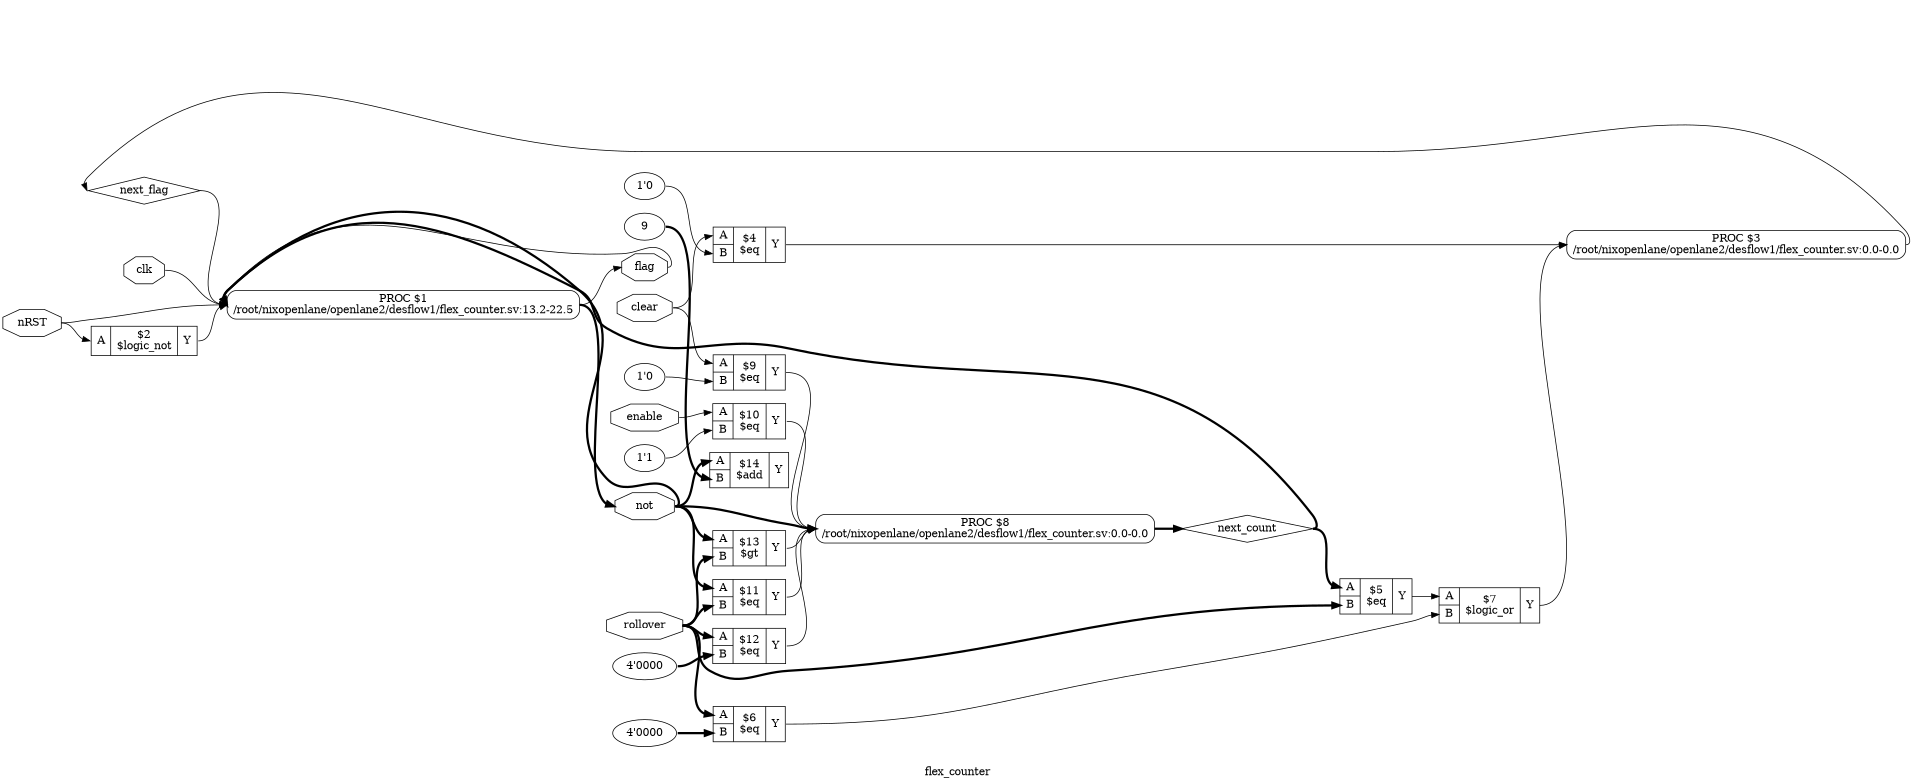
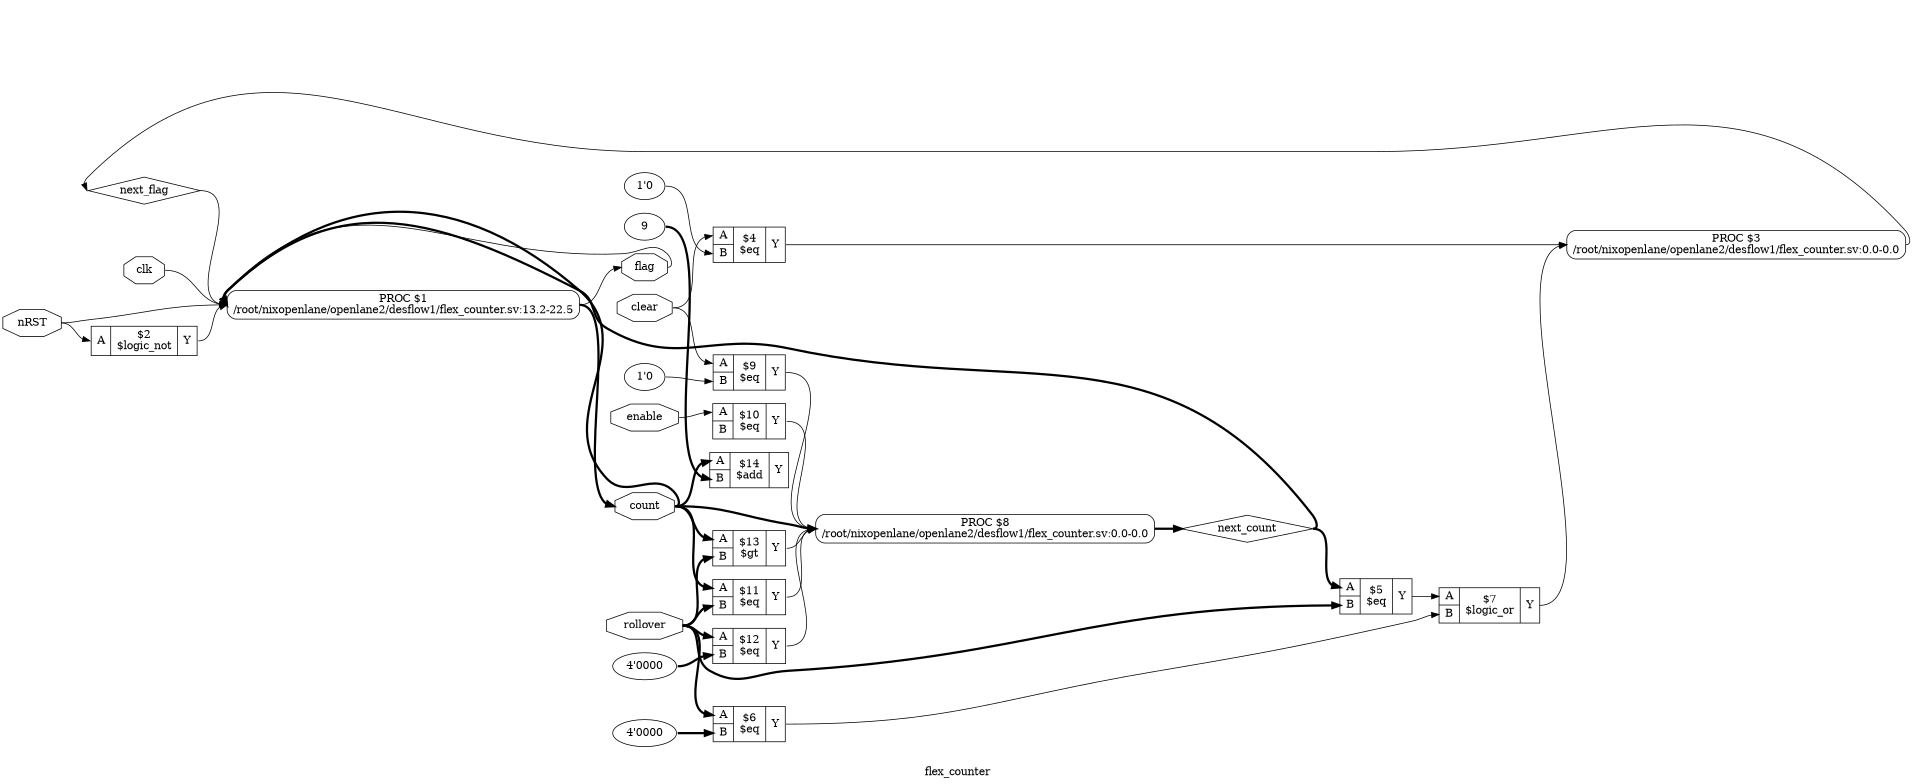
node "1'1": removed
node "not": label "not" -> "count"
